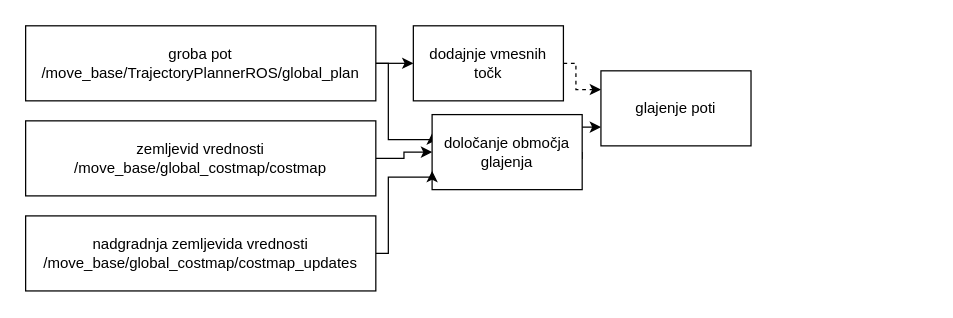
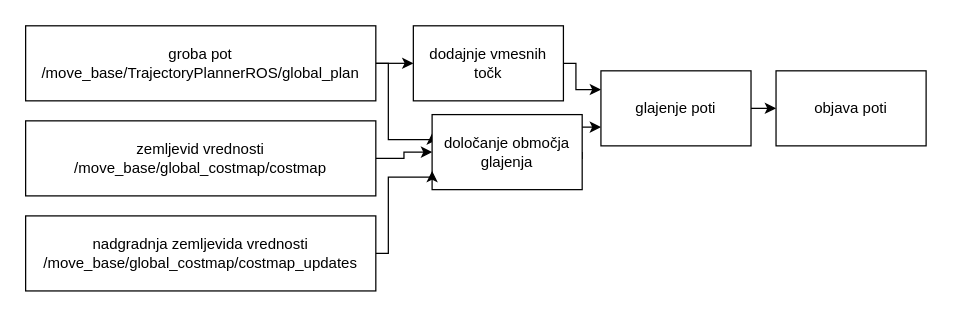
edge "dodajnje vmesnih točk" -> "glajenje poti": style dashed -> solid
edge "glajenje poti" -> "objava poti": added
node "objava poti": added
